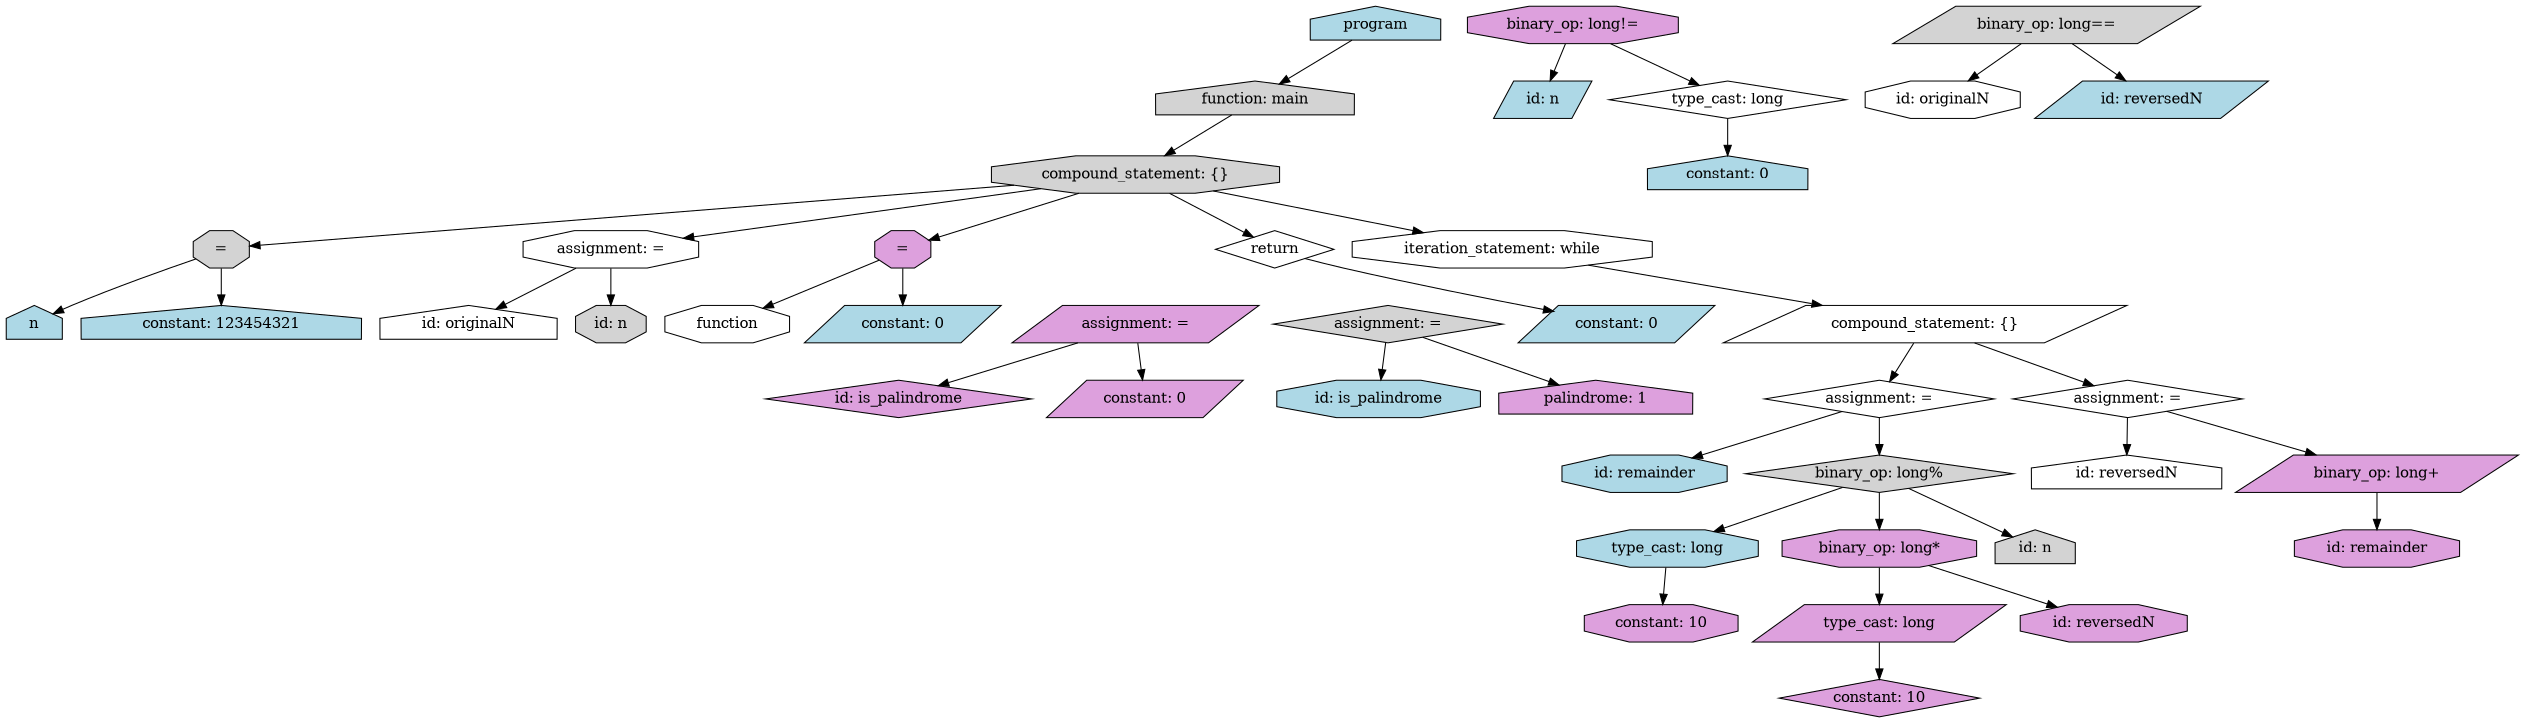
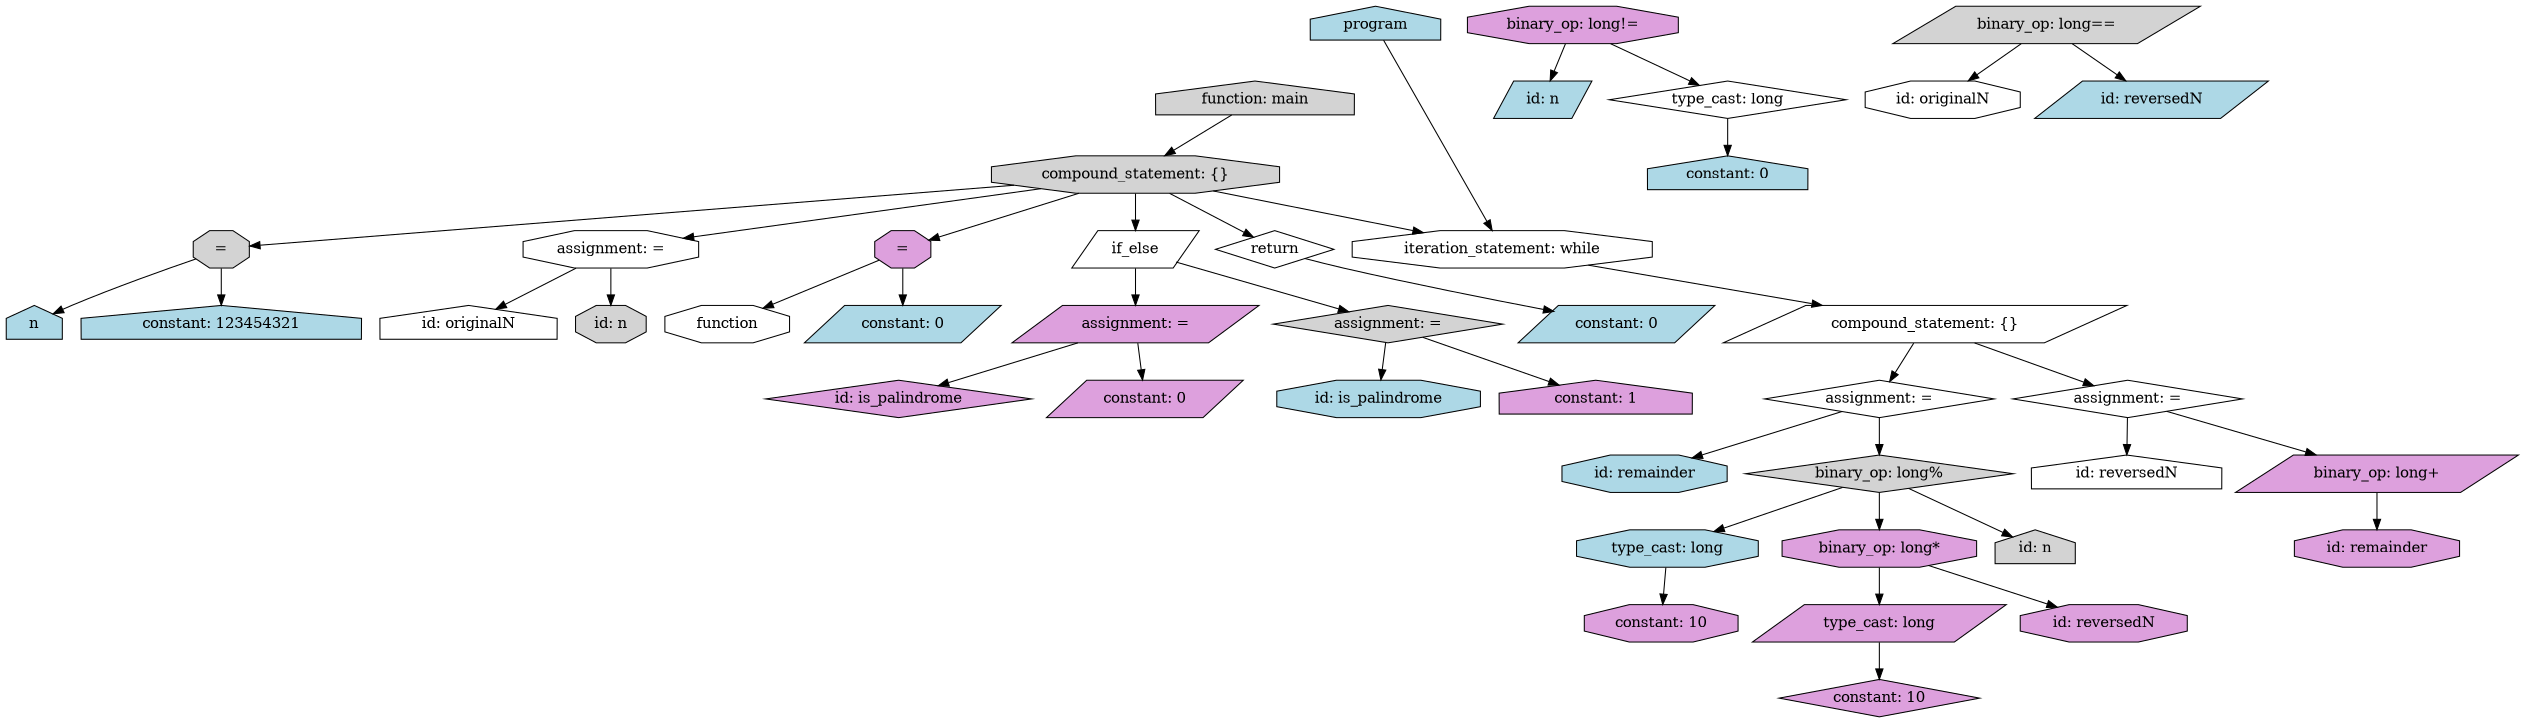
edge "program" -> "function: main": now "program" -> "iteration_statement: while"
node "if_else": added
node "palindrome: 1": label "palindrome: 1" -> "constant: 1"
